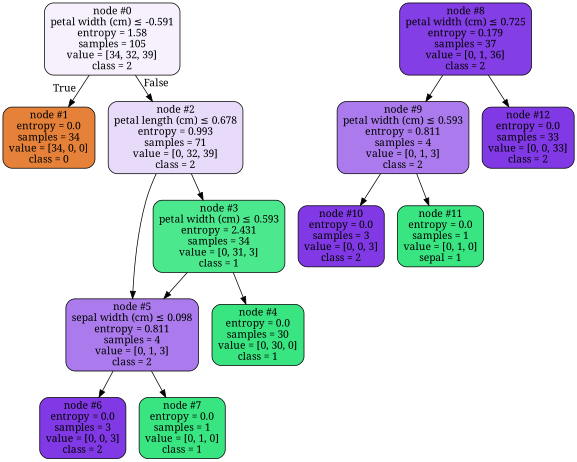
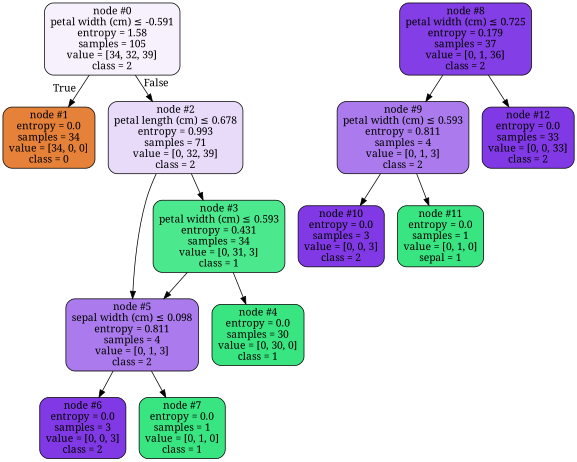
node "node #3": text "entropy = 2.431" -> "entropy = 0.431"
